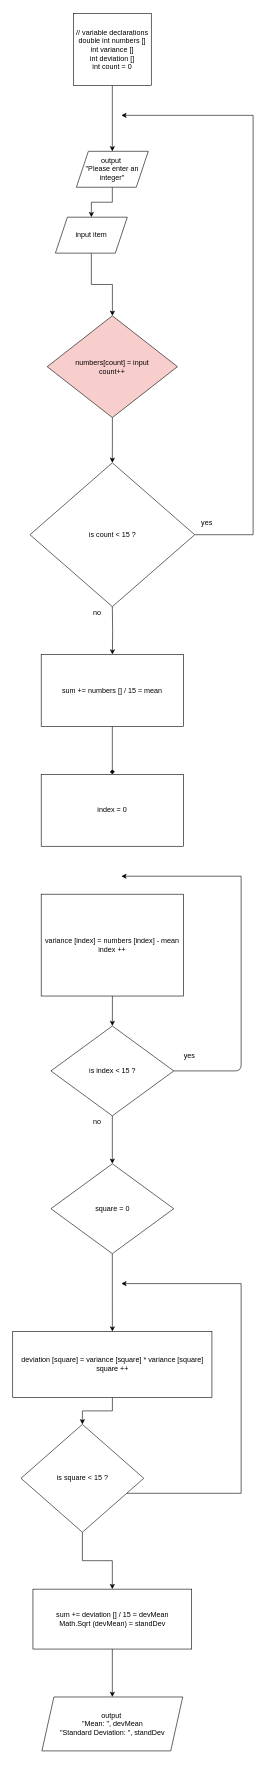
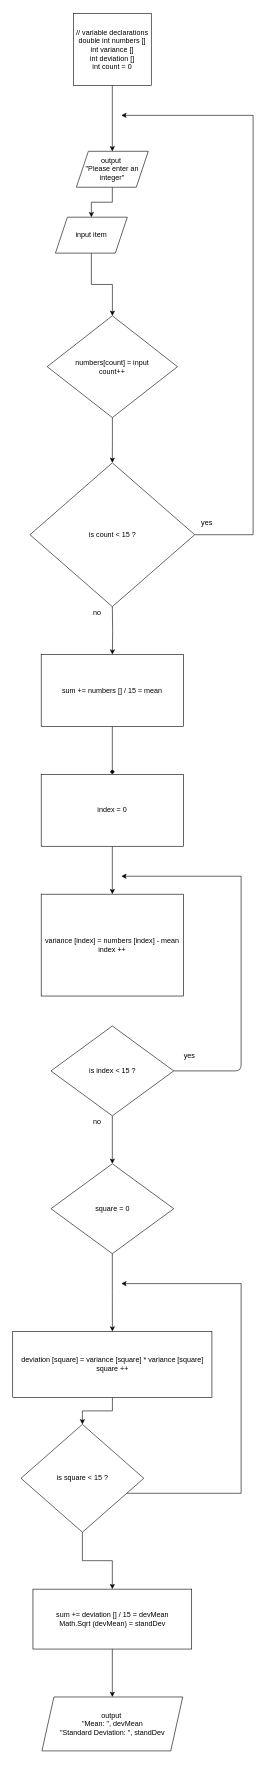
node "numbers[count] = input count++": fillcolor #f8cecc -> #ffffff
edge "index = 0" -> "variance [index] = numbers [index] - mean index ++": added
edge "variance [index] = numbers [index] - mean index ++" -> "is index < 15 ?": removed
